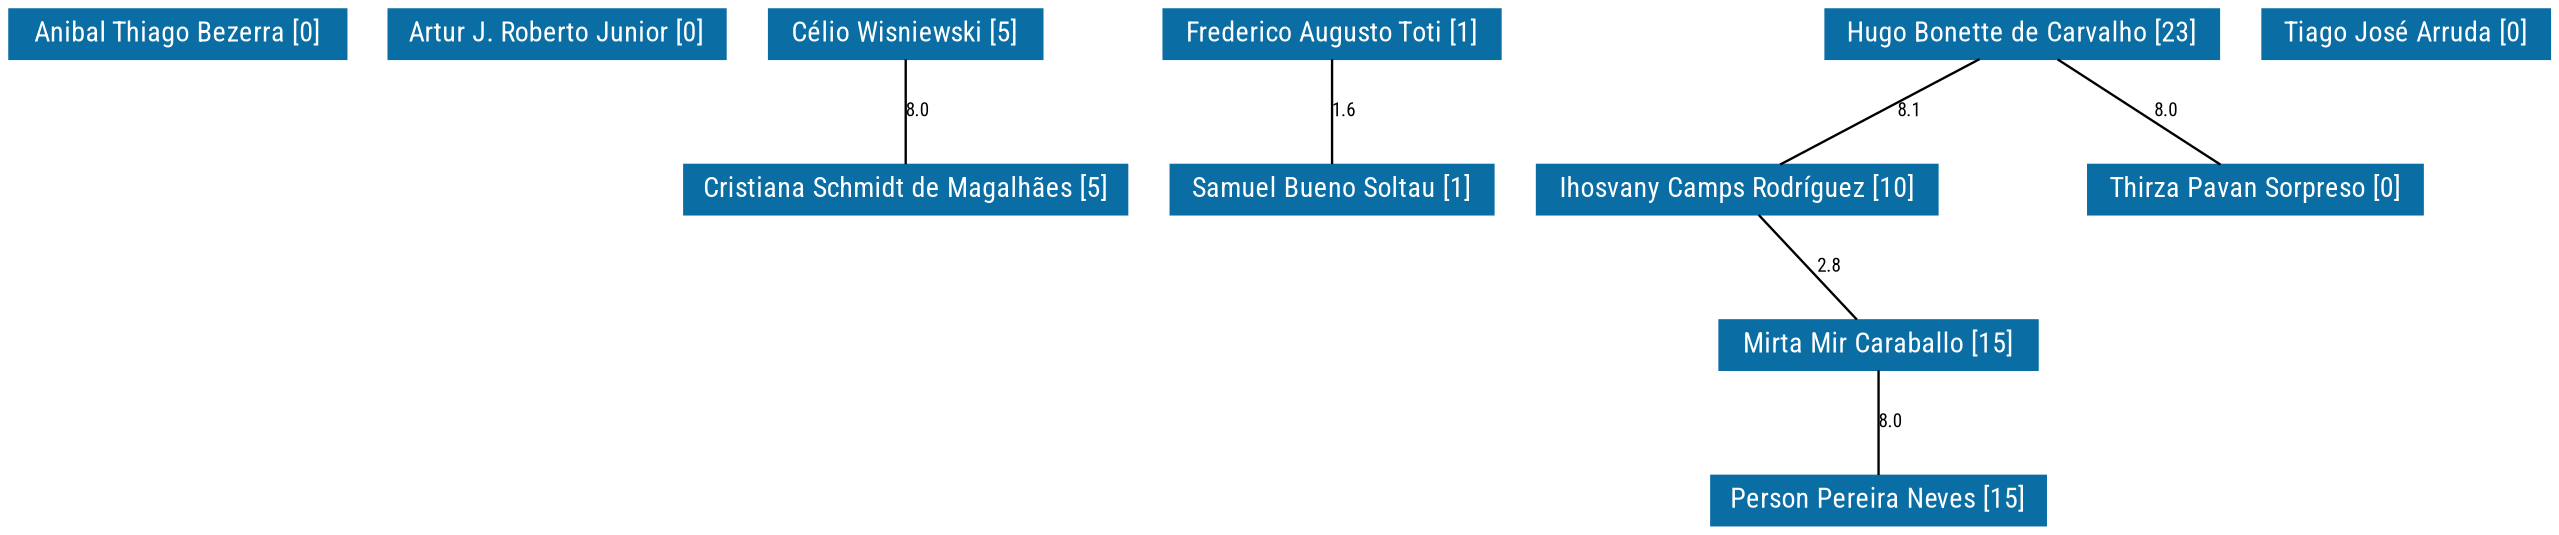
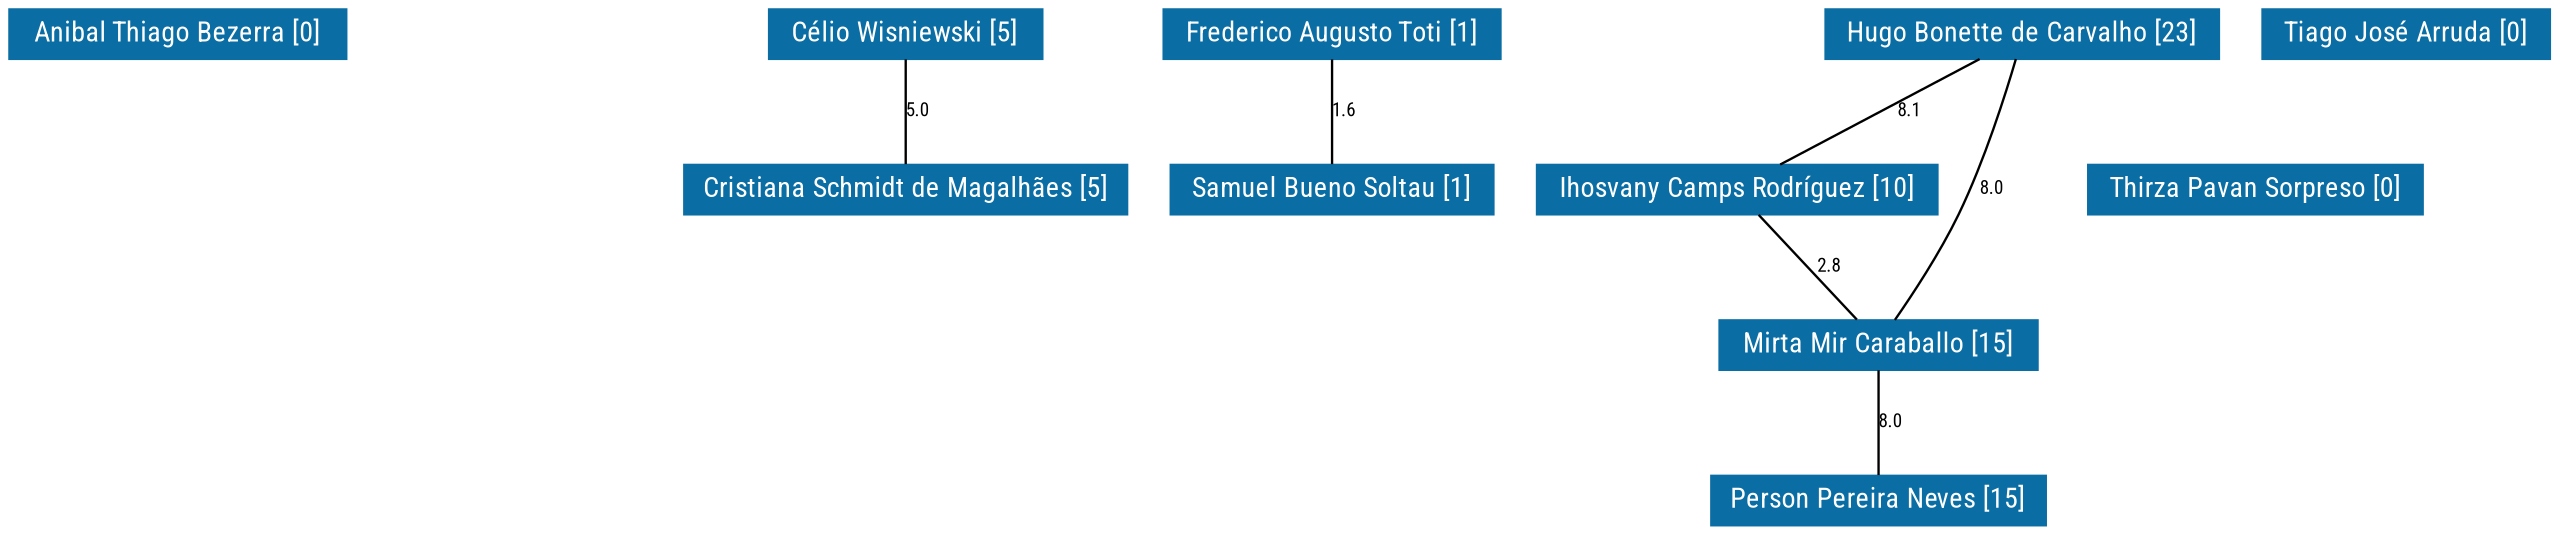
node "Artur J. Roberto Junior [0]": removed
edge "Célio Wisniewski [5]" -- "Cristiana Schmidt de Magalhães [5]": label "8.0" -> "5.0"
edge "Hugo Bonette de Carvalho [23]" -- "Thirza Pavan Sorpreso [0]": now "Hugo Bonette de Carvalho [23]" -- "Mirta Mir Caraballo [15]"
